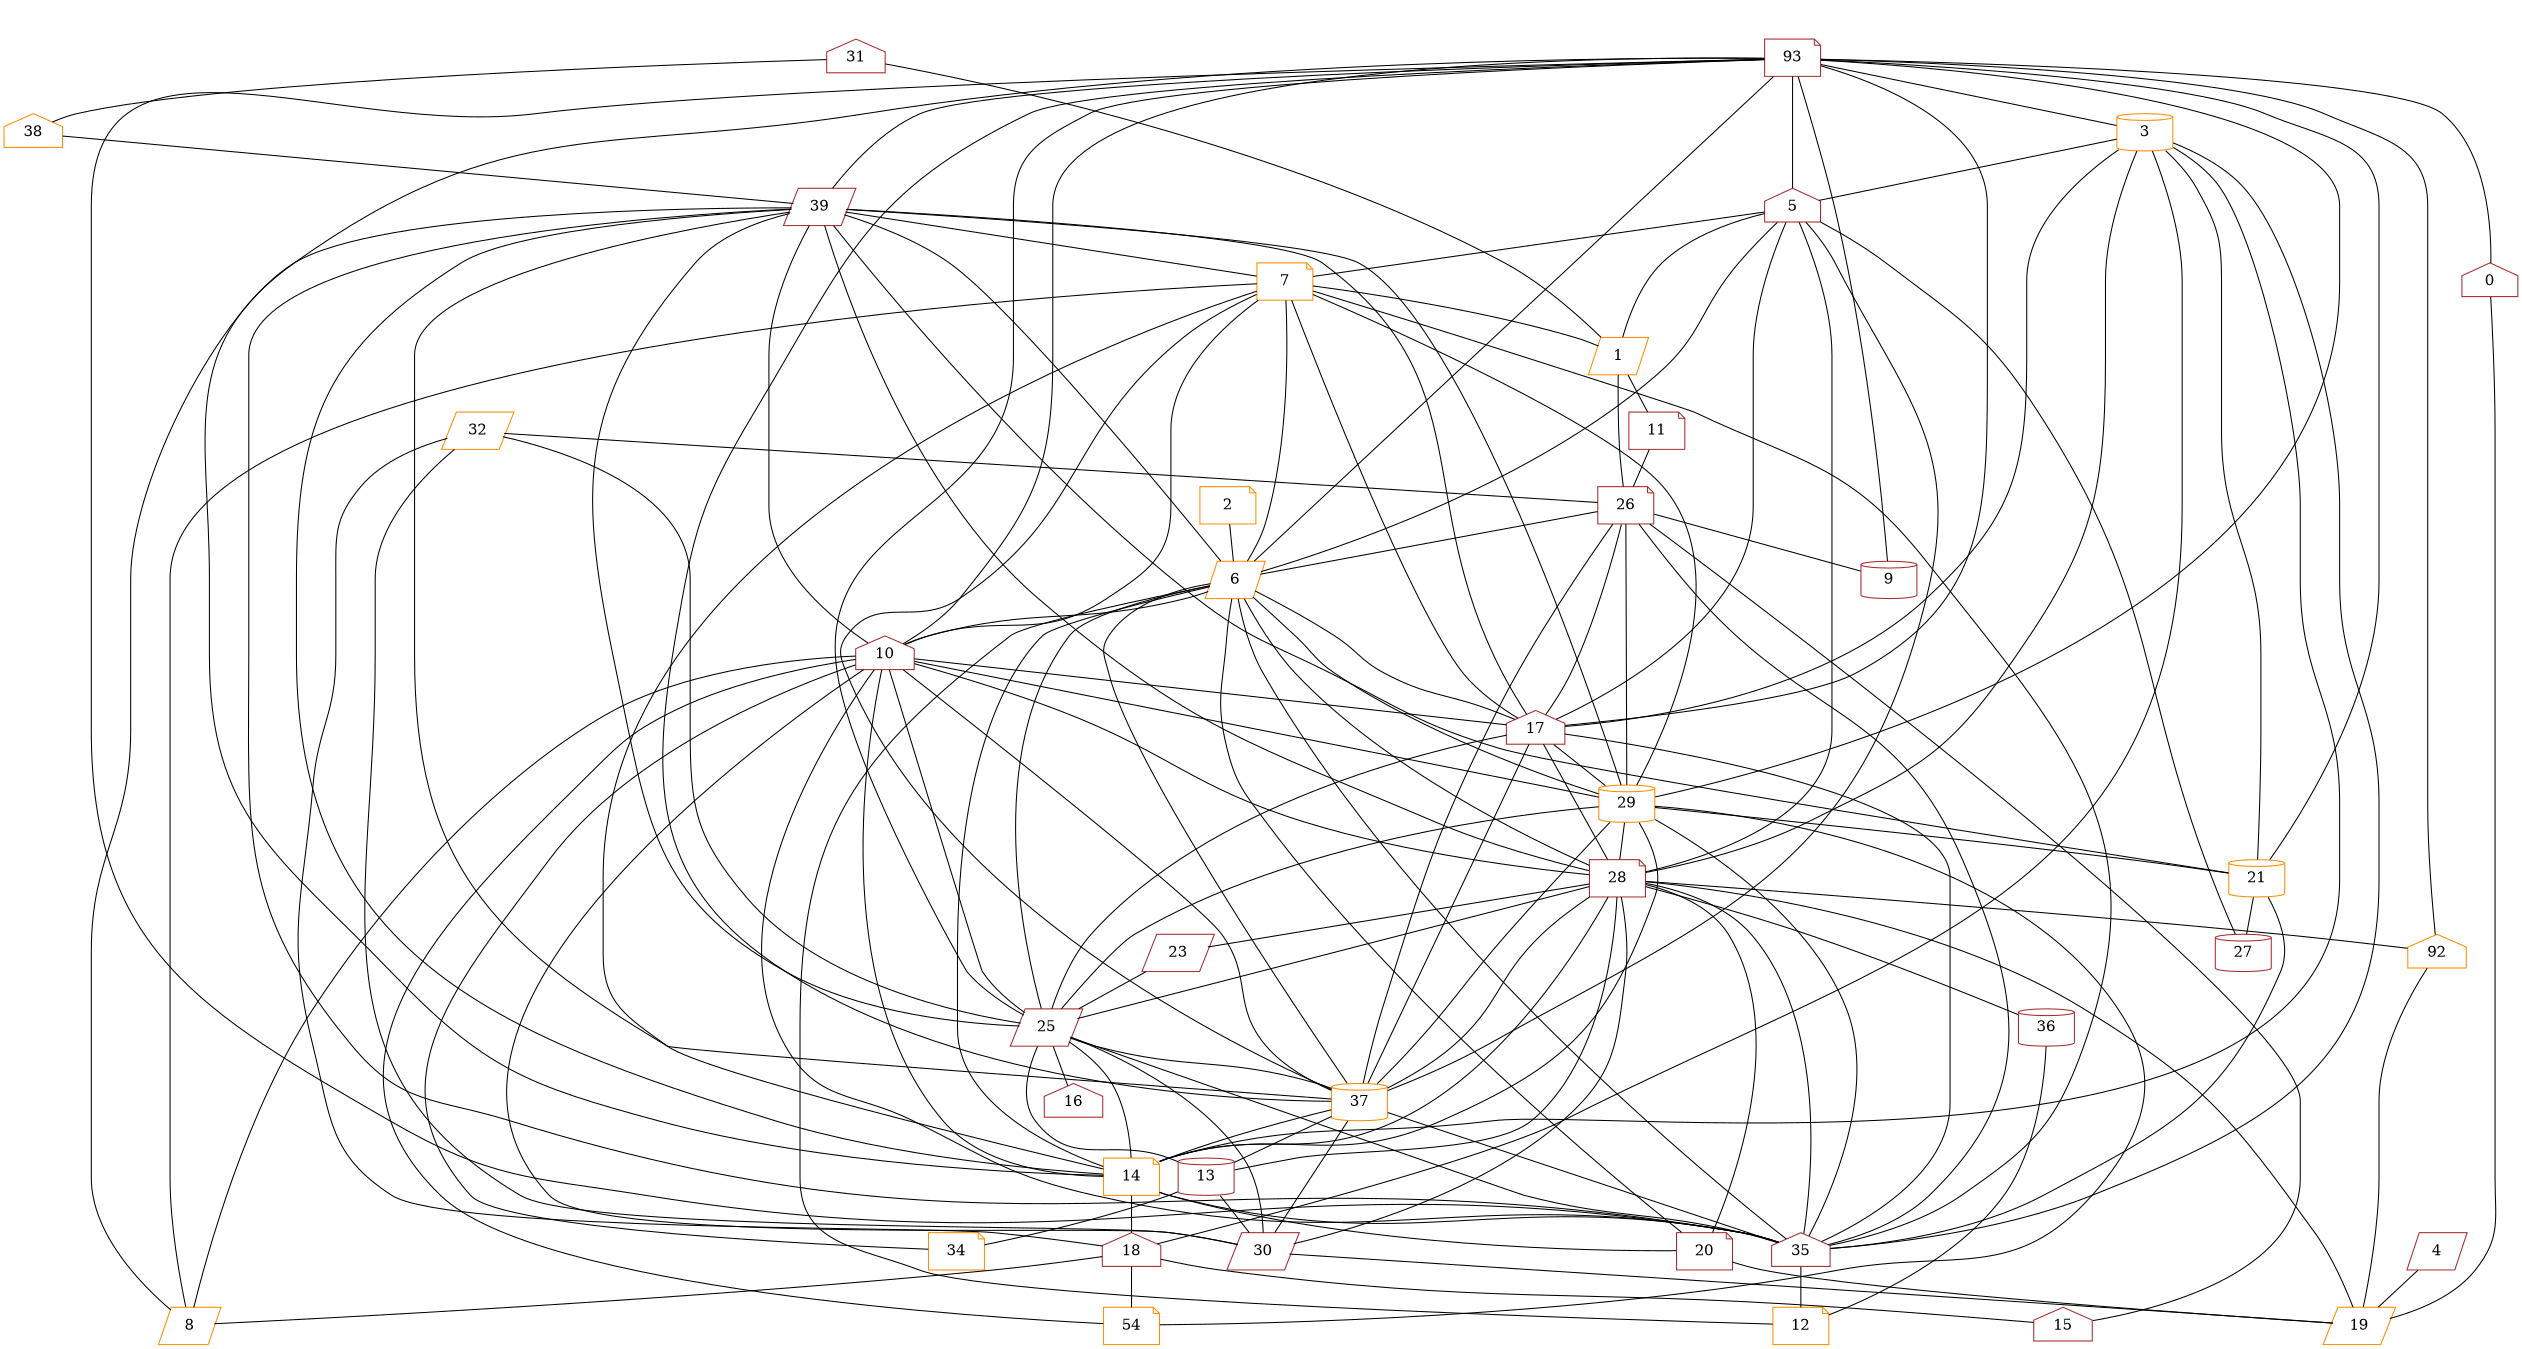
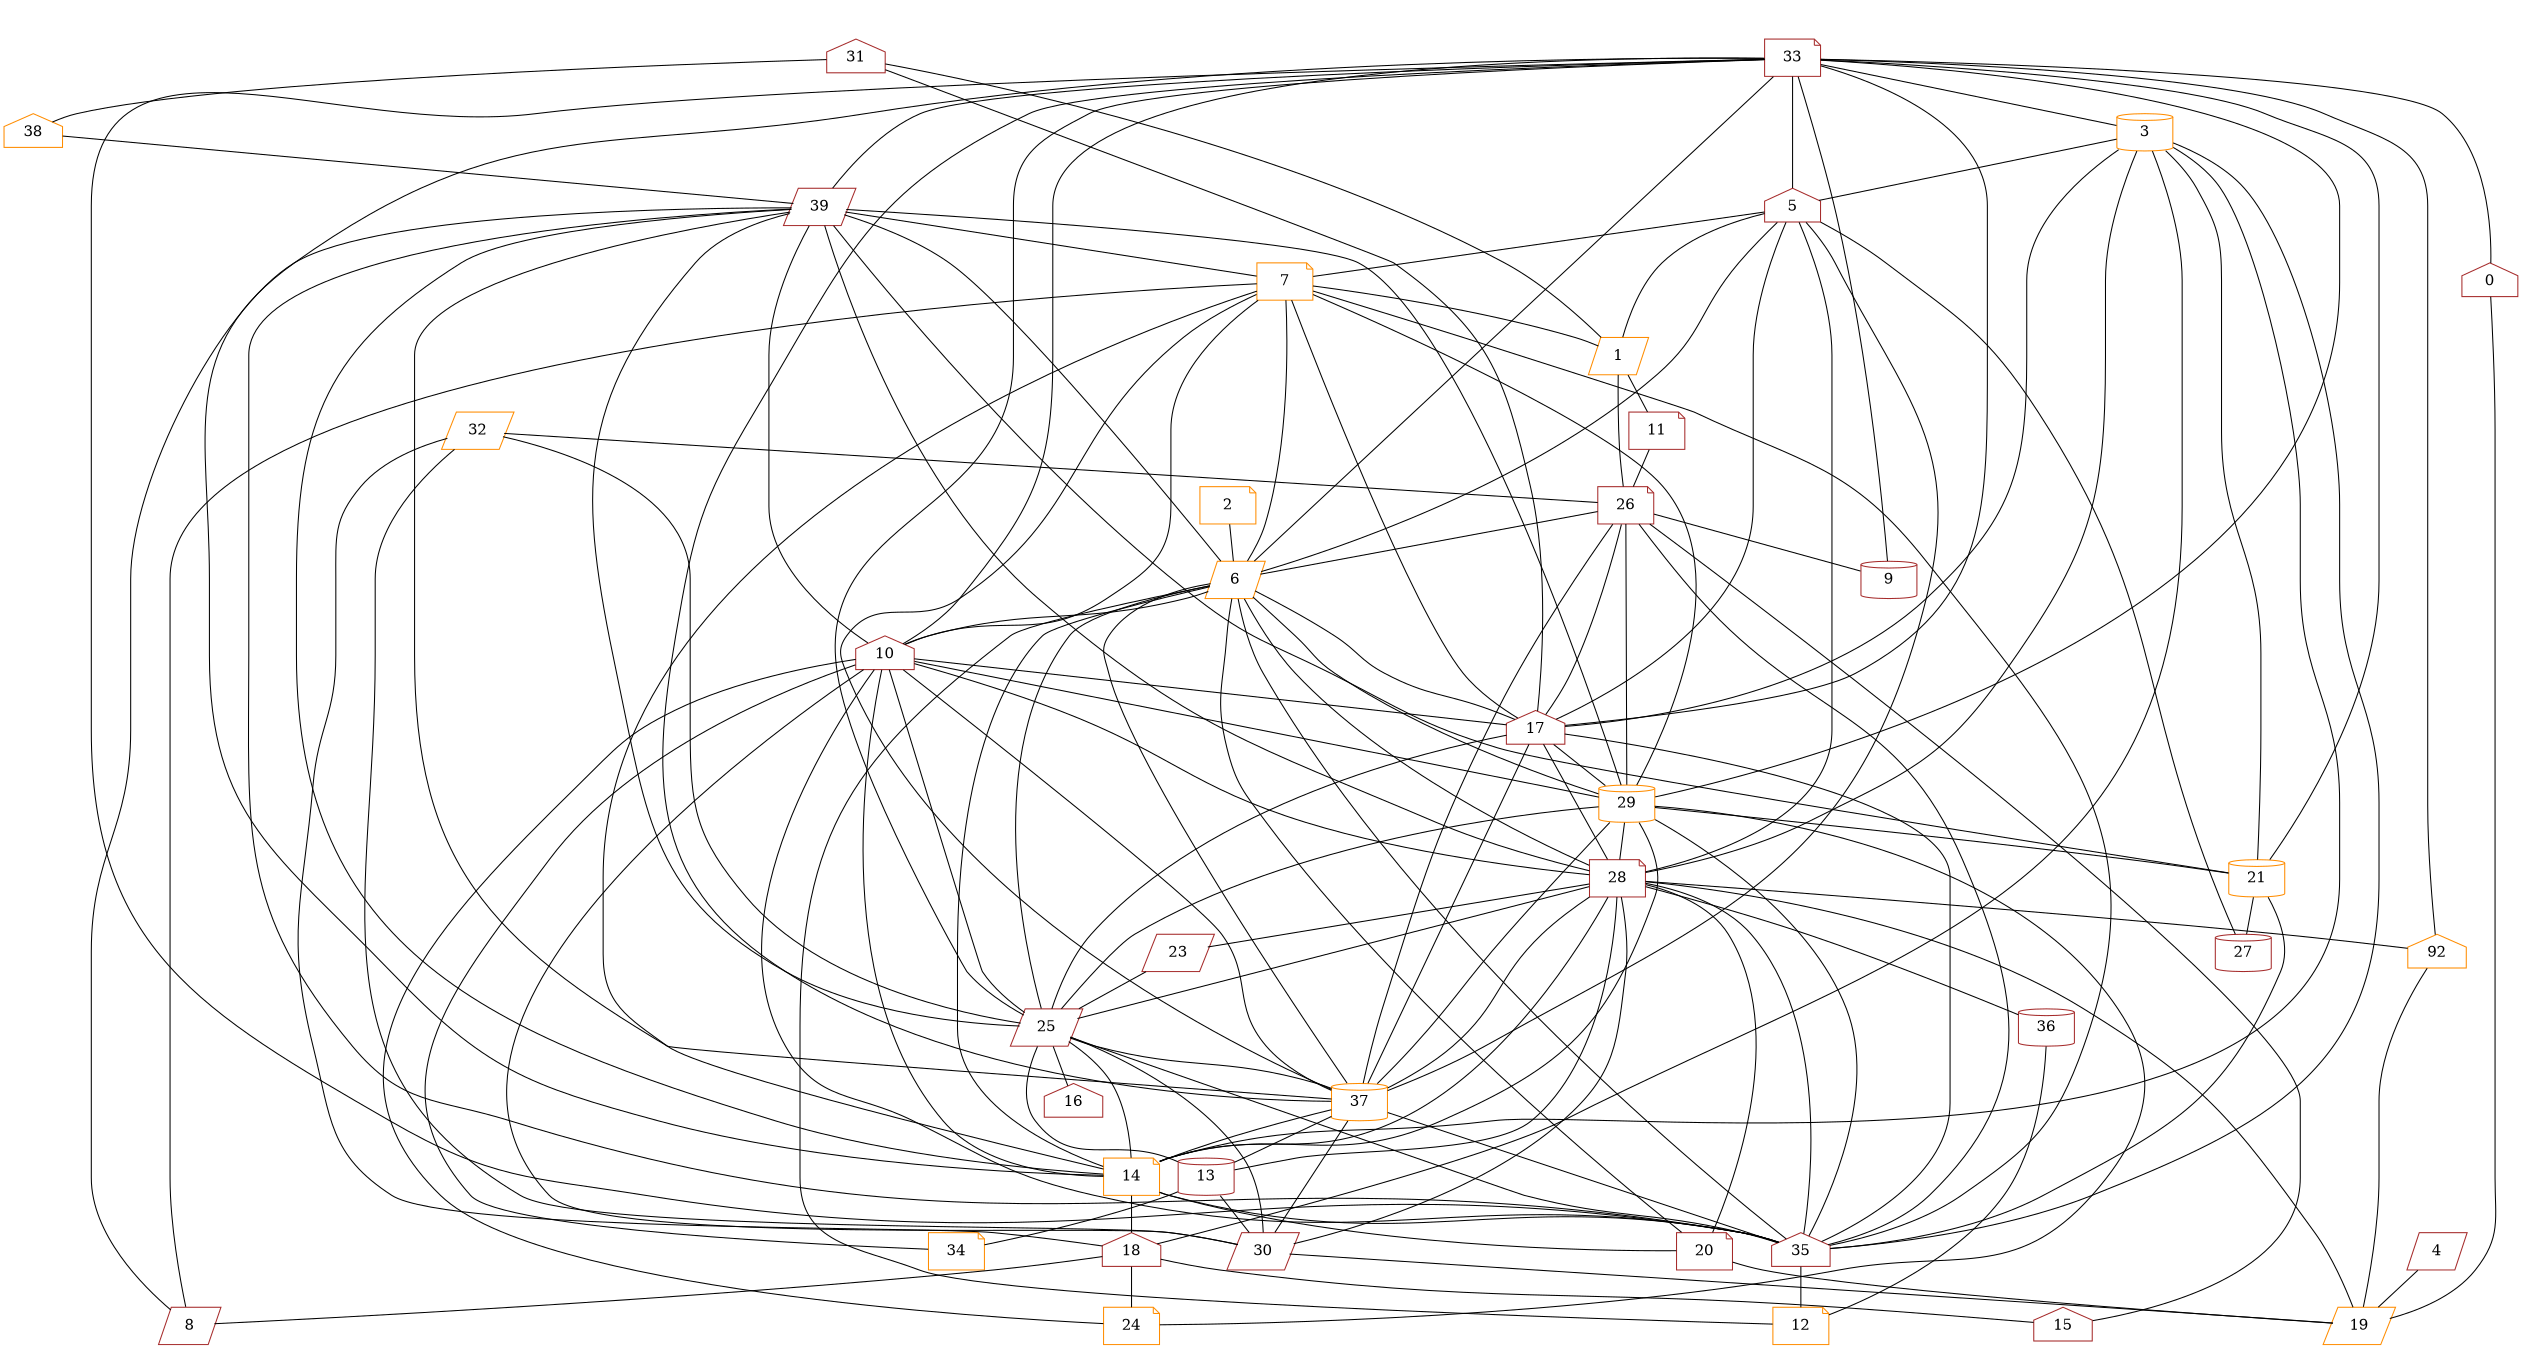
node "93": label "93" -> "33"
edge "39" -- "17": now "31" -- "17"
edge "10" -- "8": removed
node "8": color darkorange -> brown
node "54": label "54" -> "24"
